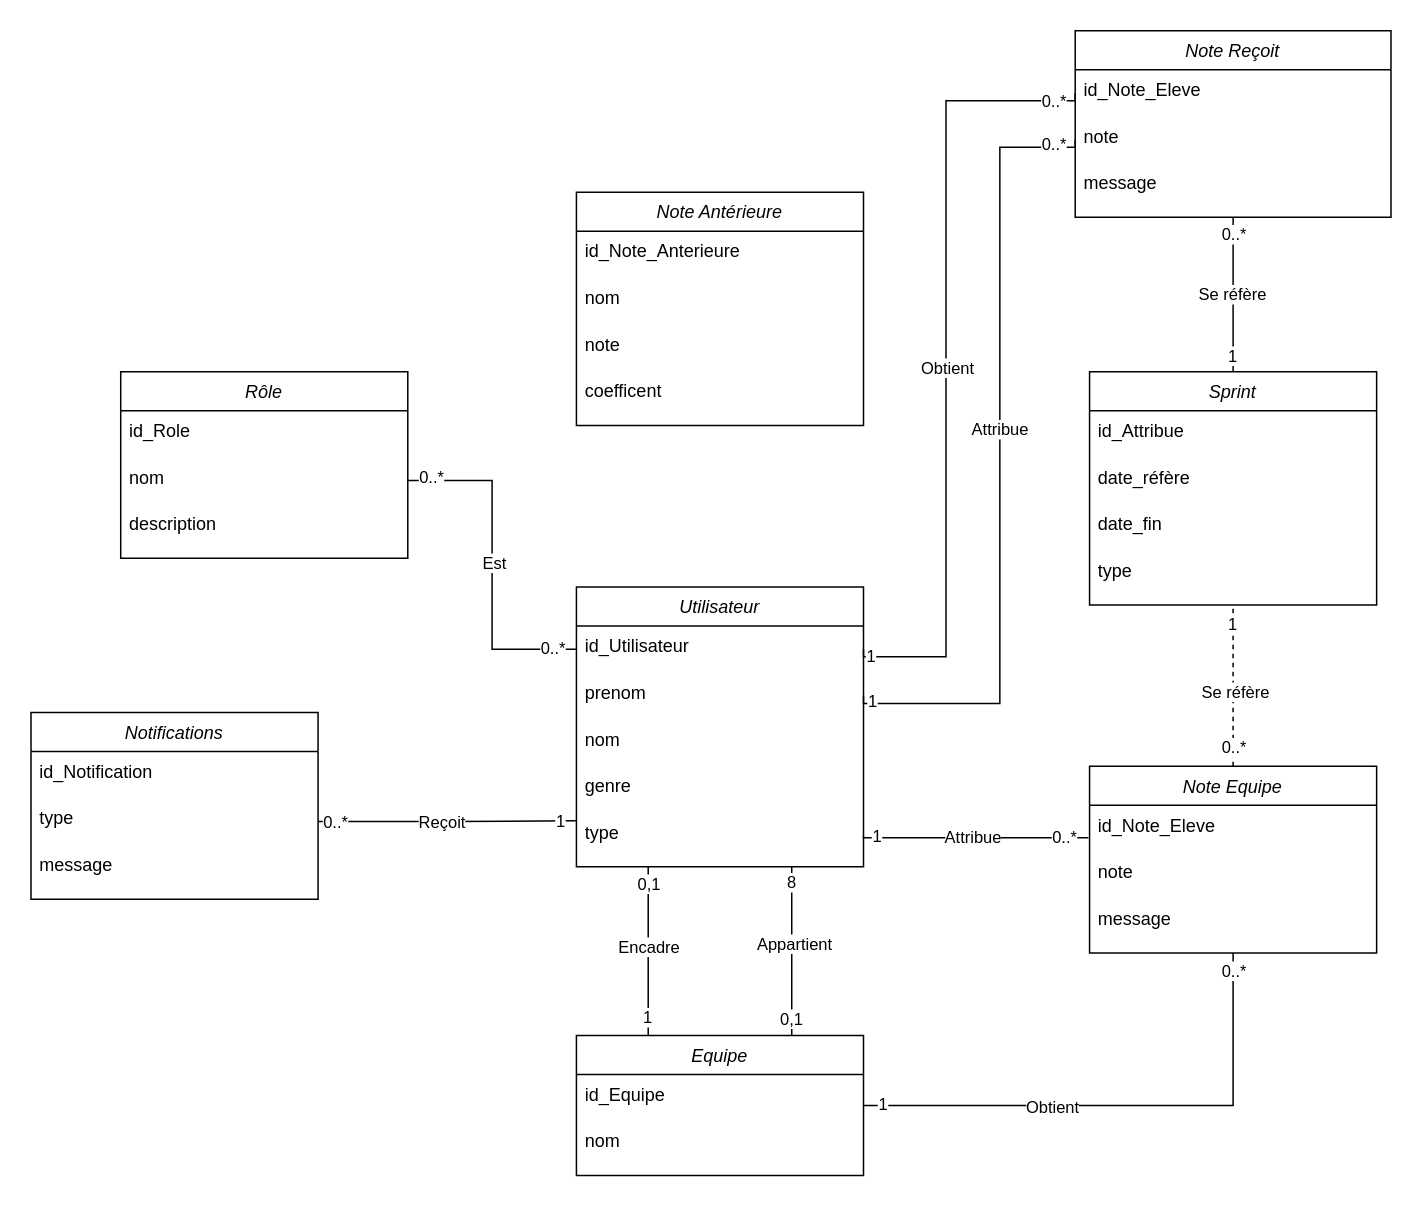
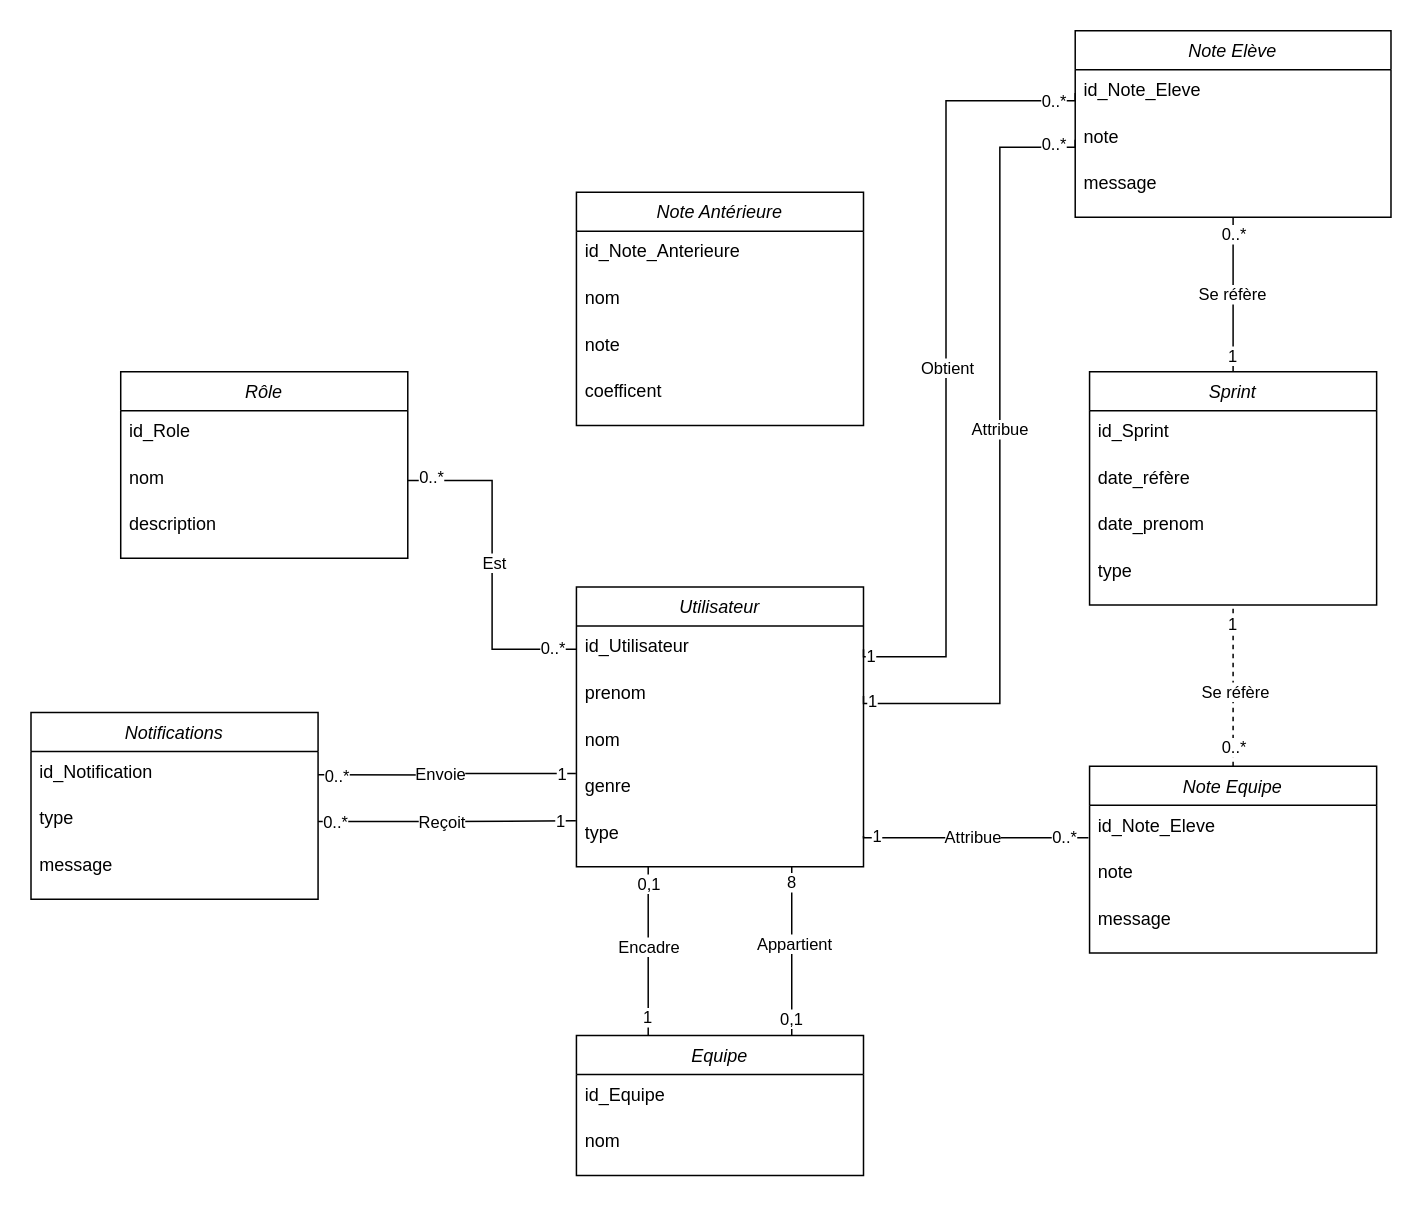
node "Note Reçoit": label "Note Reçoit" -> "Note Elève"
node "id_Attribue": label "id_Attribue" -> "id_Sprint"
node "date_fin": label "date_fin" -> "date_prenom"
edge "id_Notification" -- "genre": added, labels "0..*", "Envoie", "1"
edge "Note Equipe" -- "Equipe": removed, labels "0..*", "Obtient", "1"
